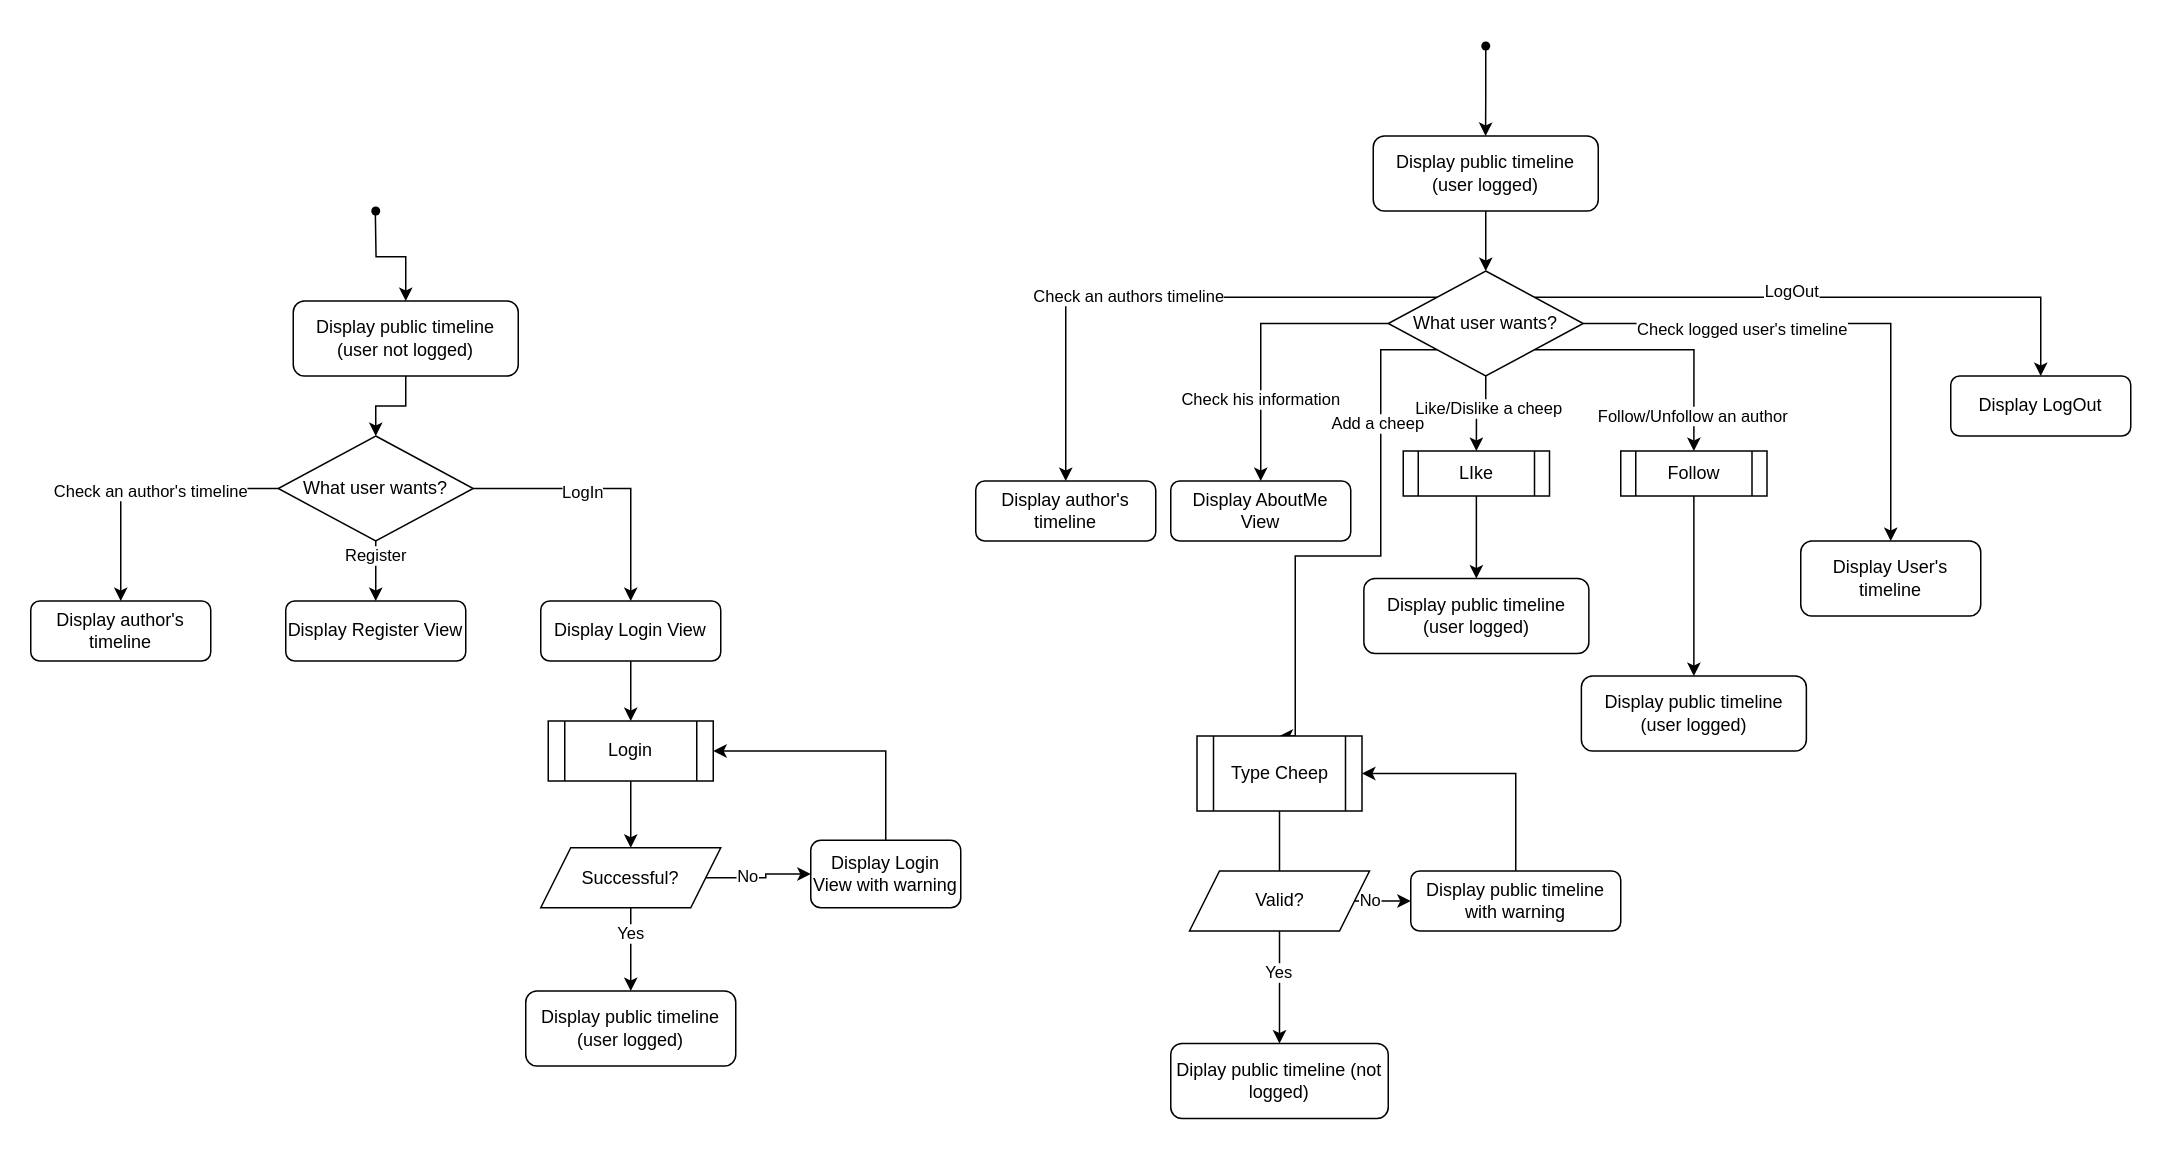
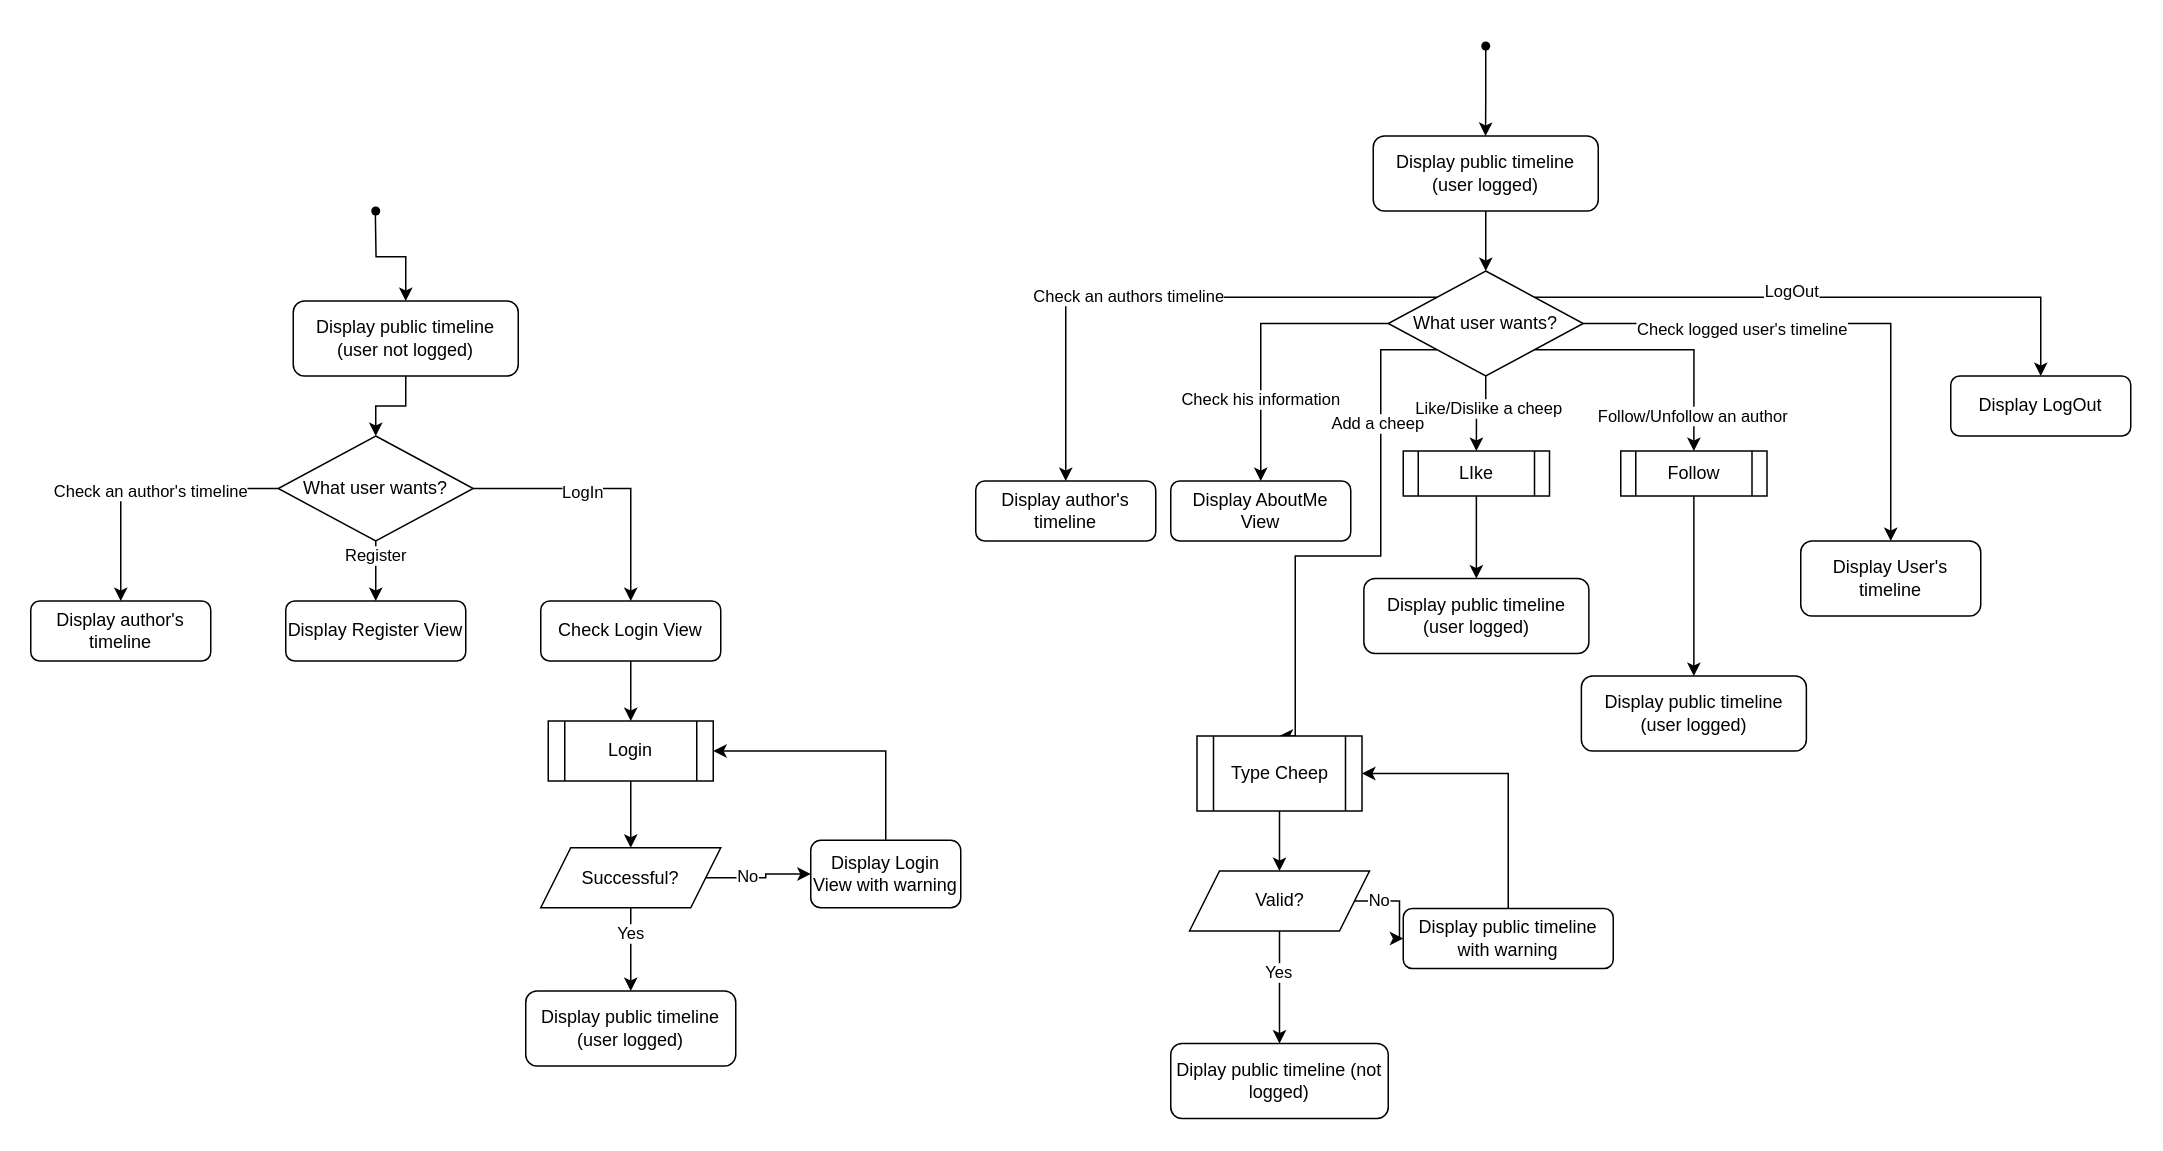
node "Display Login View": label "Display Login View" -> "Check Login View"
edge "Type Cheep" -- "Valid?": arrowhead none -> classic
node "Display public timeline with warning": moved (1516, 901) -> (1508, 938)
